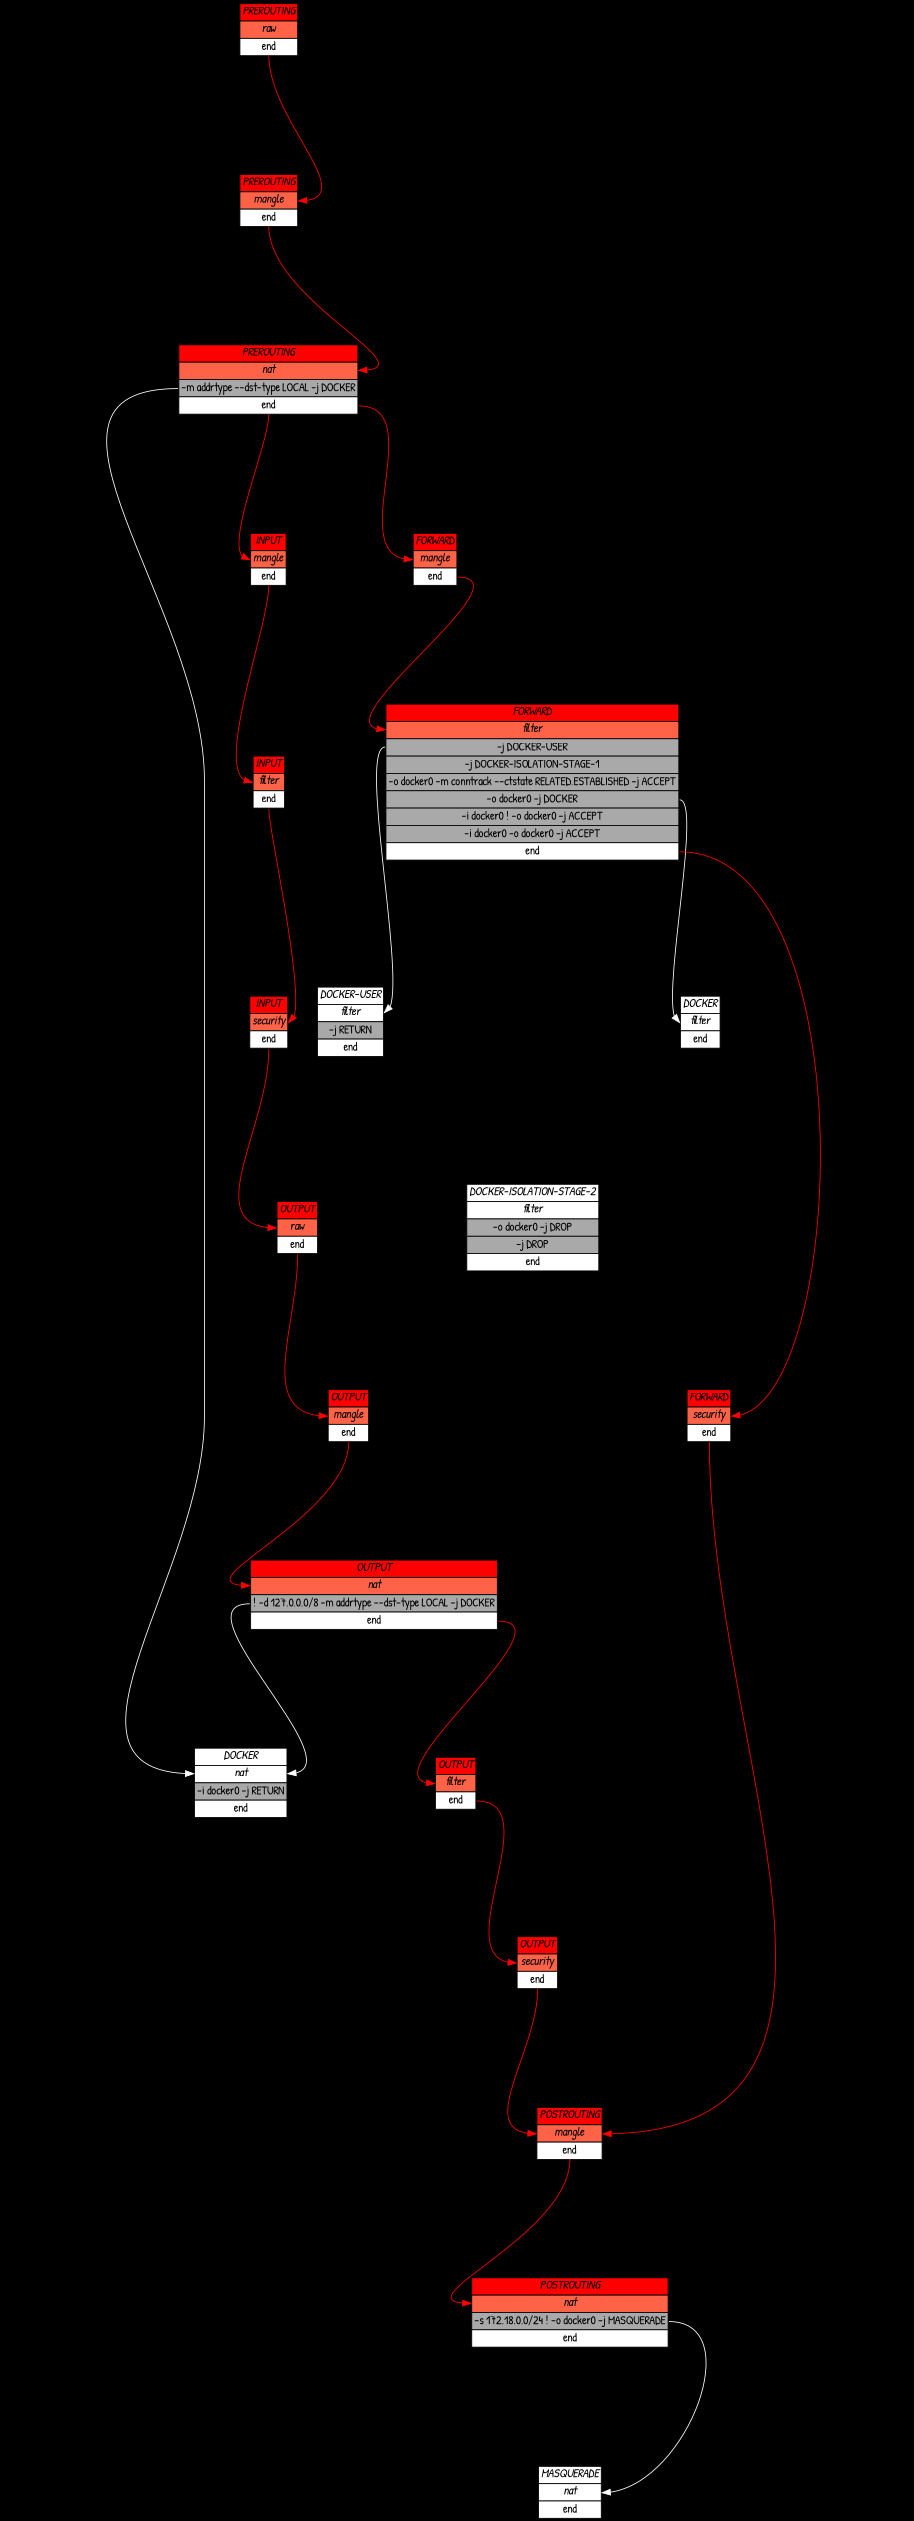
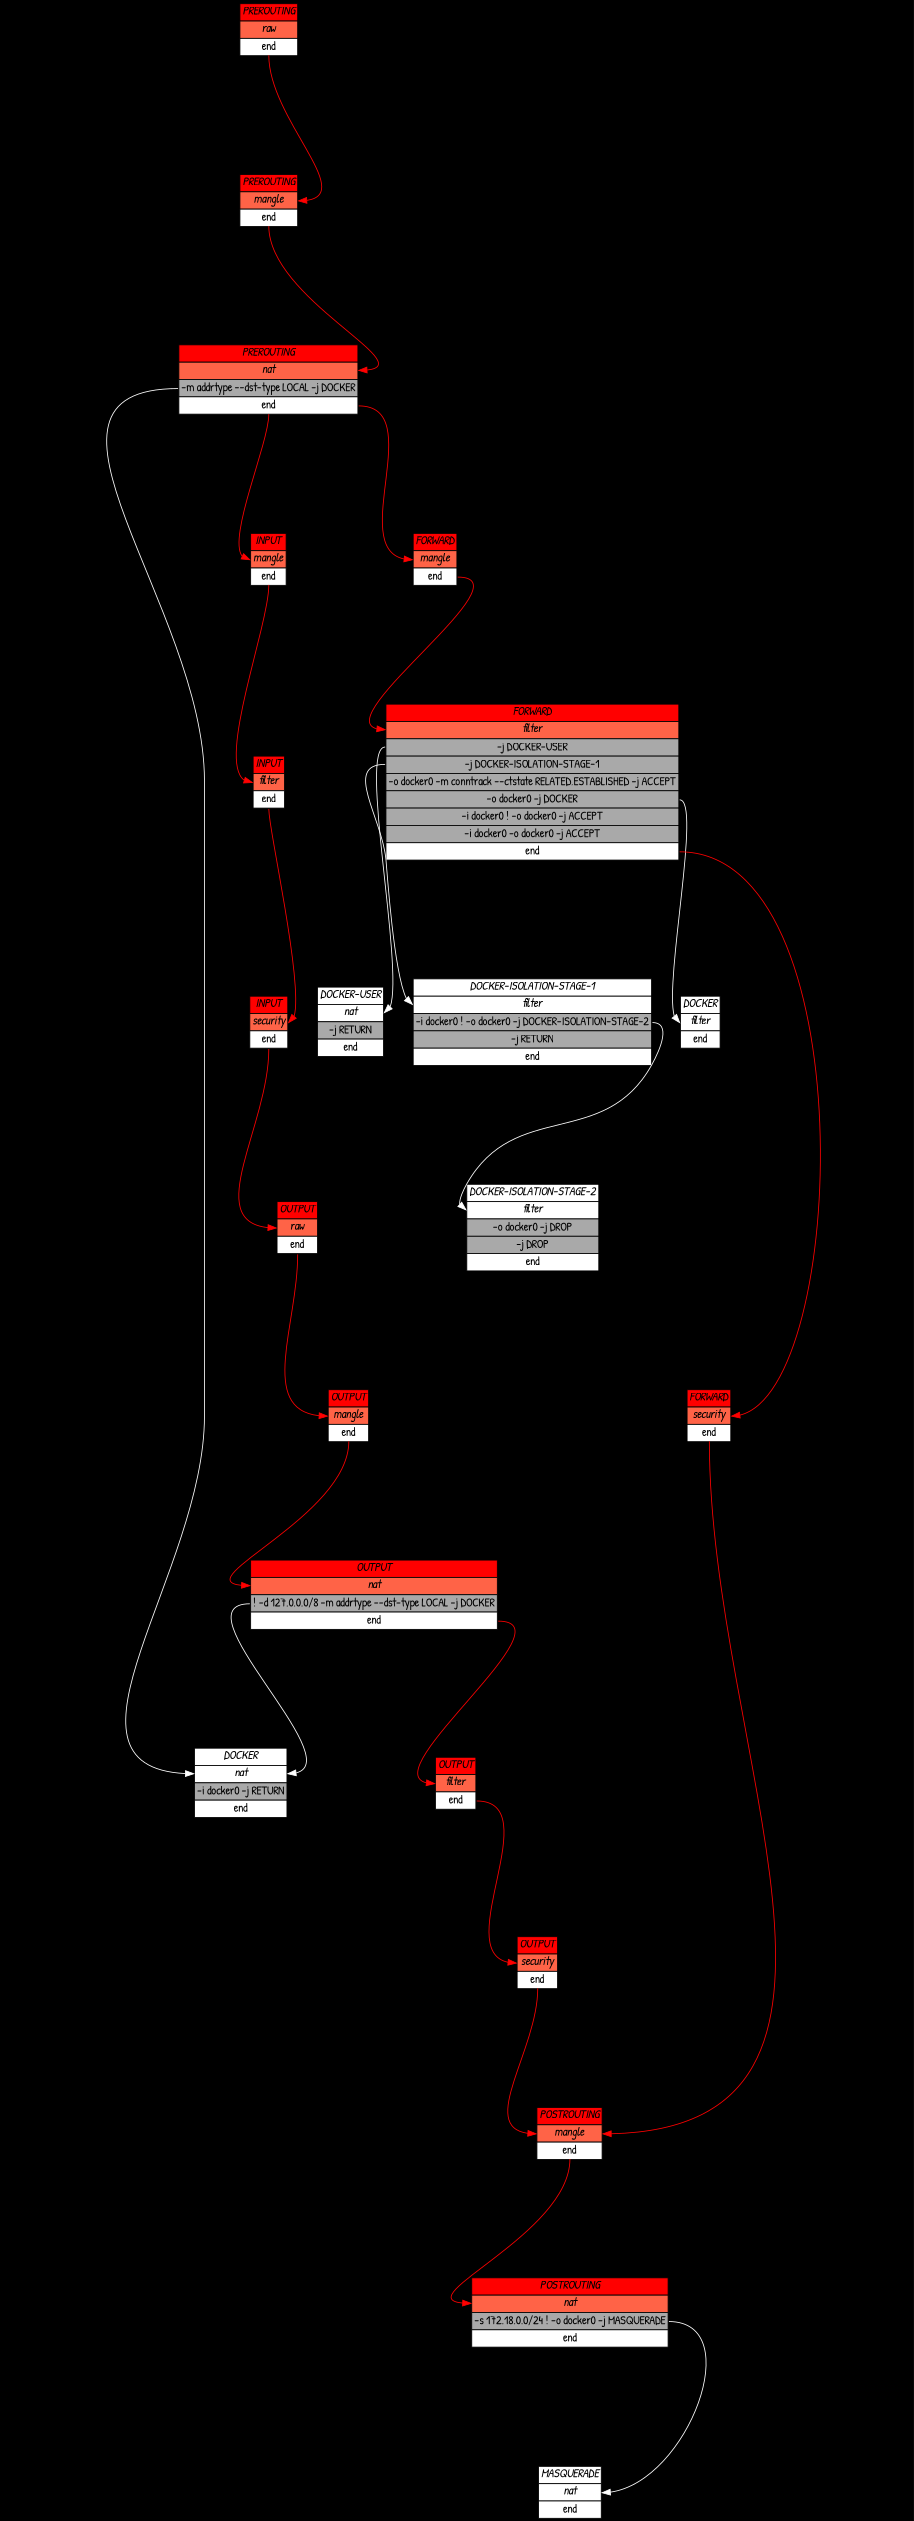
node "DOCKER-USER": text "filter" -> "nat"
node "DOCKER-ISOLATION-STAGE-1": added
